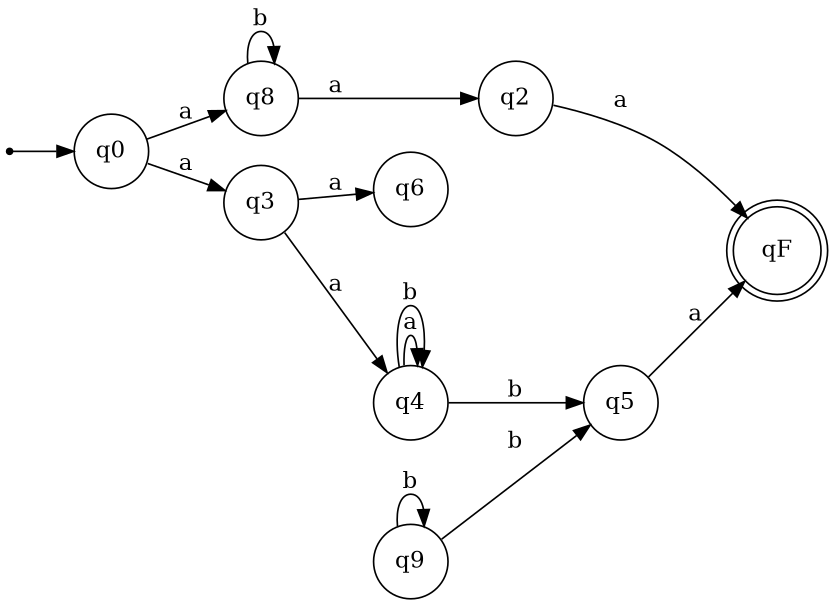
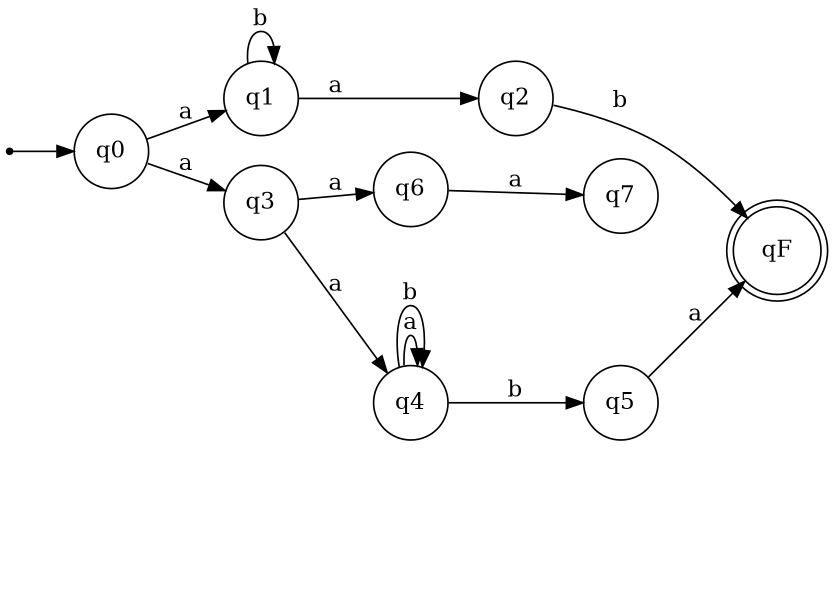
node "q8": label "q8" -> "q1"
edge "q2" -> "qF": label "a" -> "b"
node "q7": added
node "q9": removed
